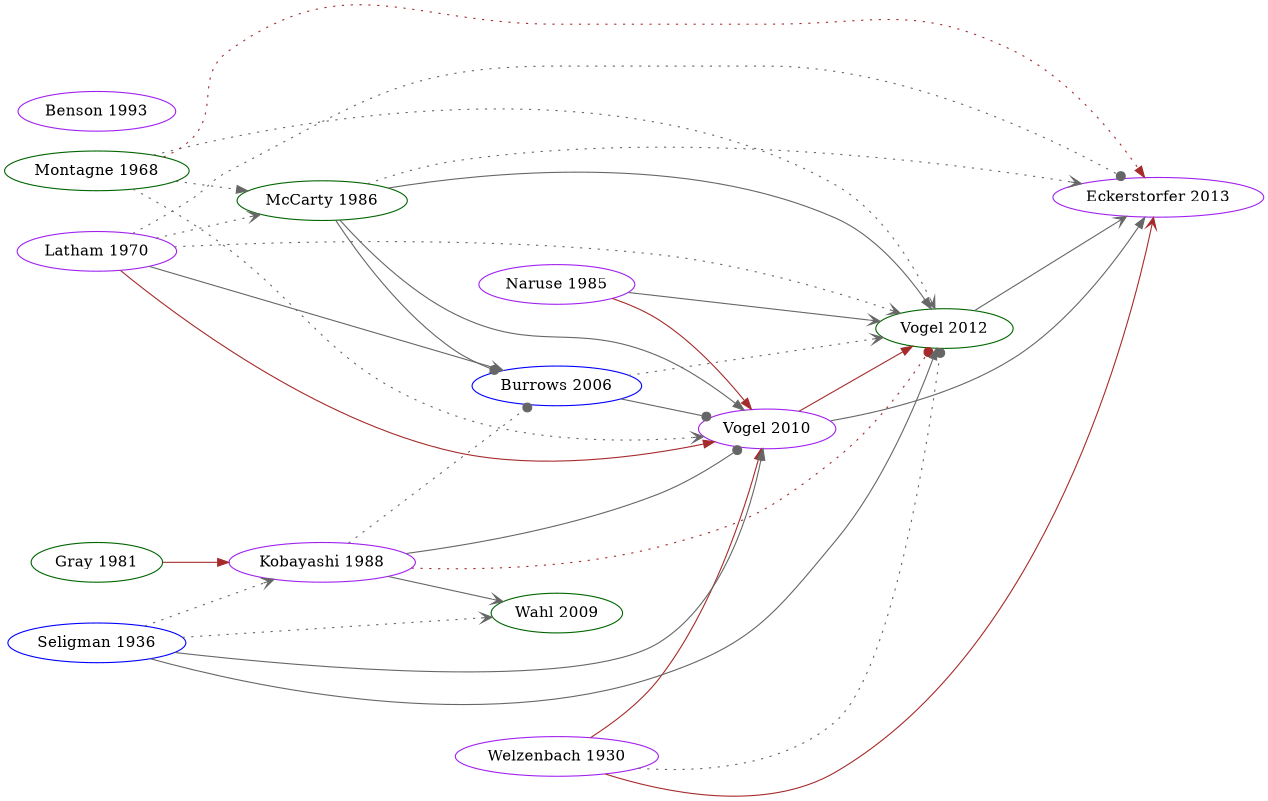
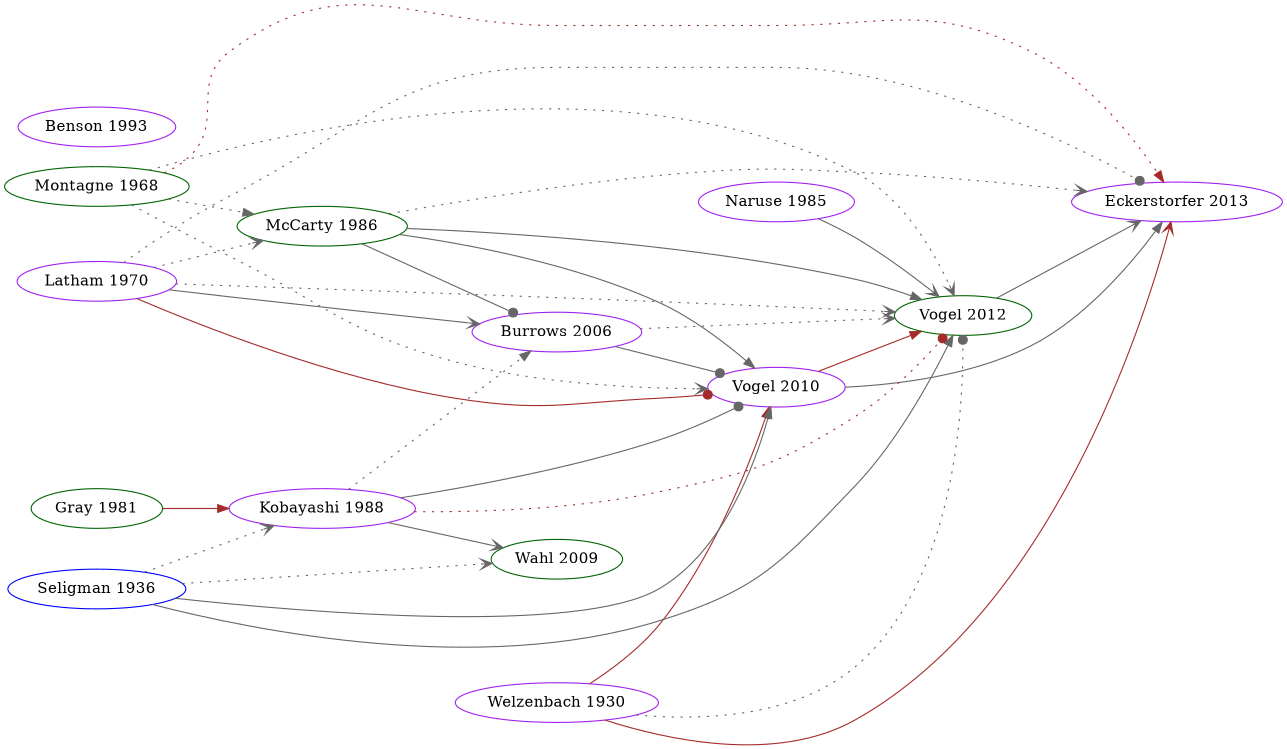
edge "Naruse 1985" -> "Vogel 2010": removed
node "Burrows 2006": color blue -> purple
edge "Latham 1970" -> "Vogel 2010": arrowhead normal -> dot
edge "Kobayashi 1988" -> "Burrows 2006": arrowhead dot -> normal
